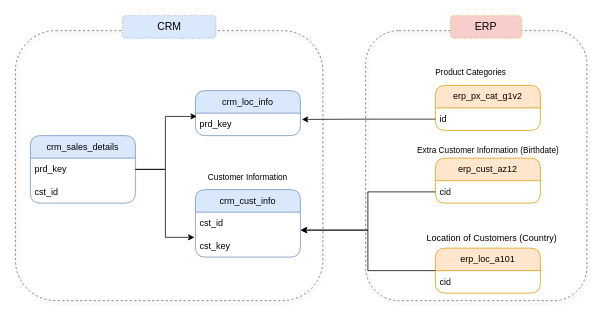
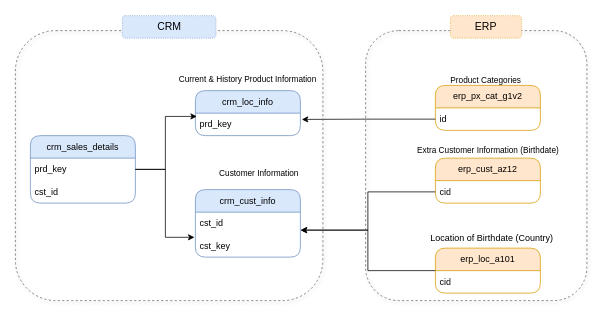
node "ERP": fillcolor #f8cecc -> #ffe6cc
node "Product Categories": moved (471, 66) -> (486, 74)
node "Current & History Product Information": added
node "Customer Information": moved (248, 177) -> (259, 173)
node "Location of Customers (Country)": label "Location of Customers (Country)" -> "Location of Birthdate (Country)"
